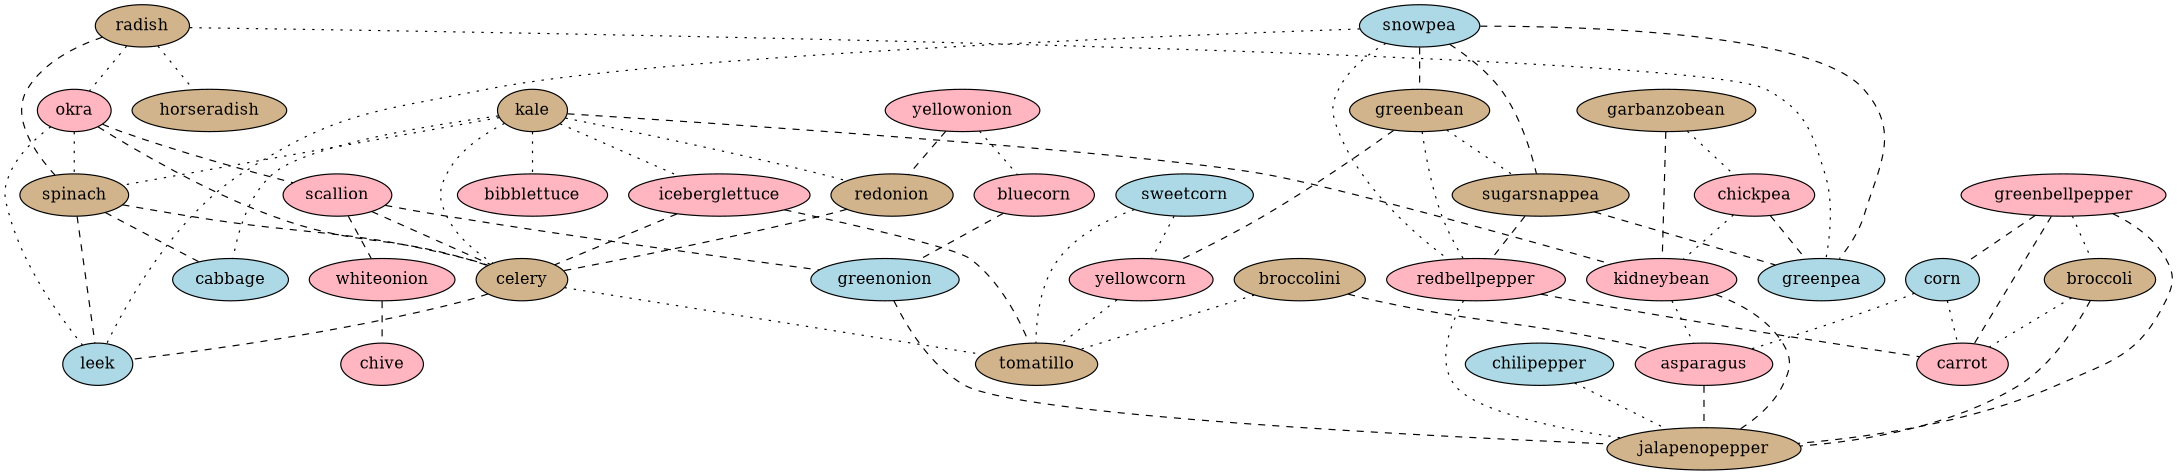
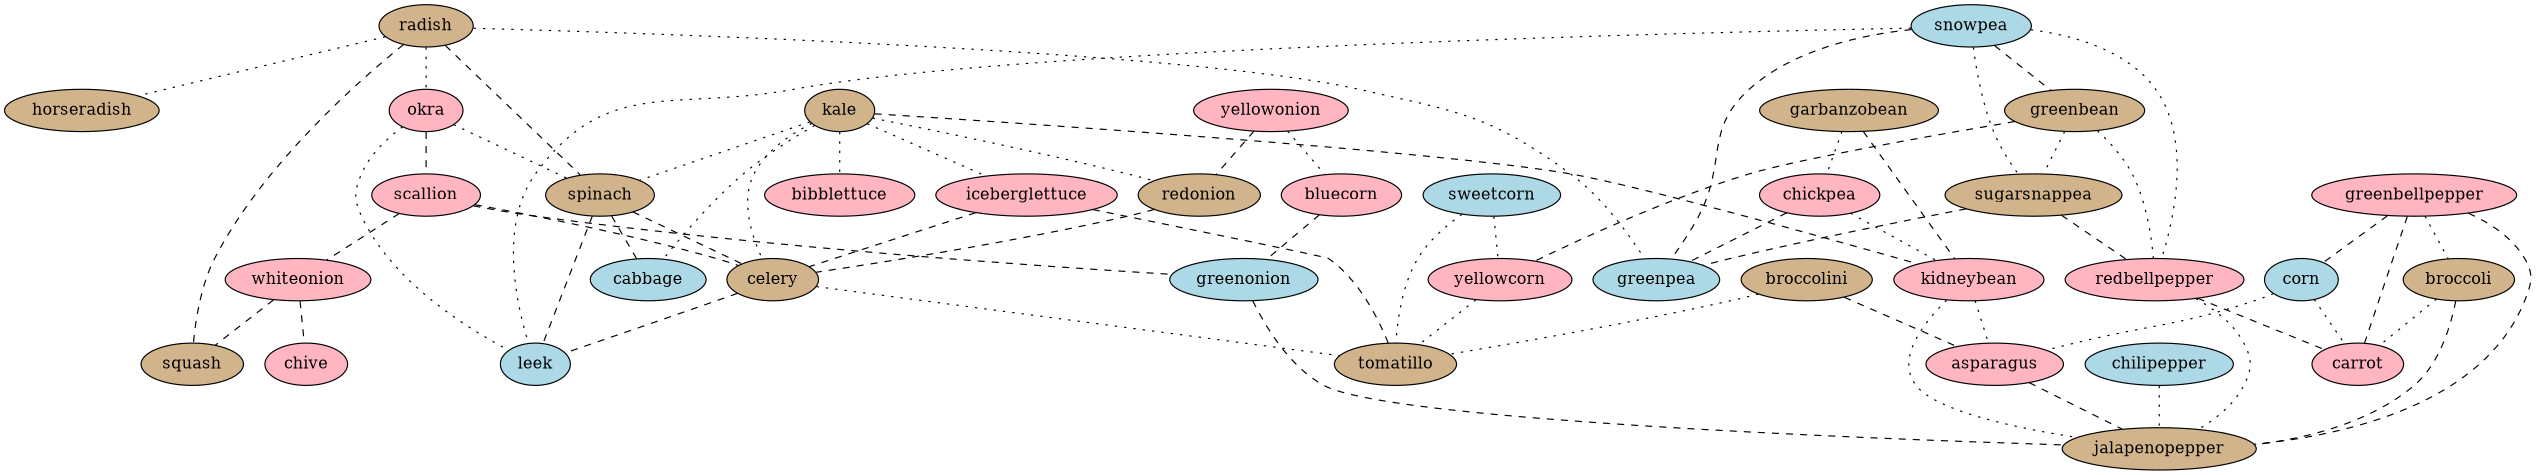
edge "snowpea" -- "sugarsnappea": style dashed -> dotted
edge "okra" -- "celery": removed
edge "kidneybean" -- "jalapenopepper": style dashed -> dotted
node "squash": added
